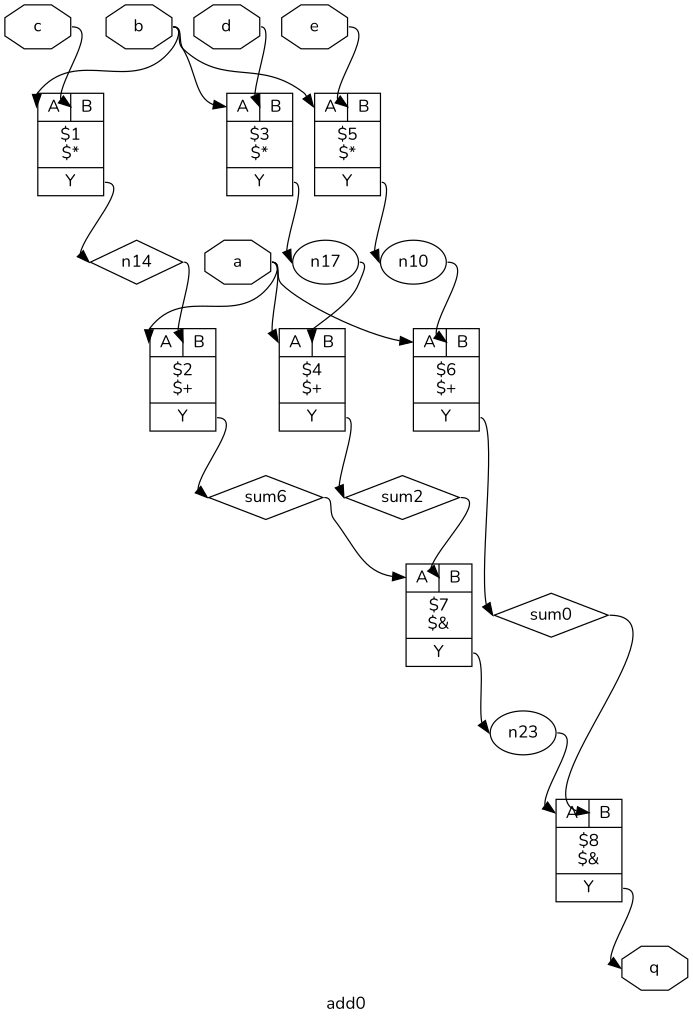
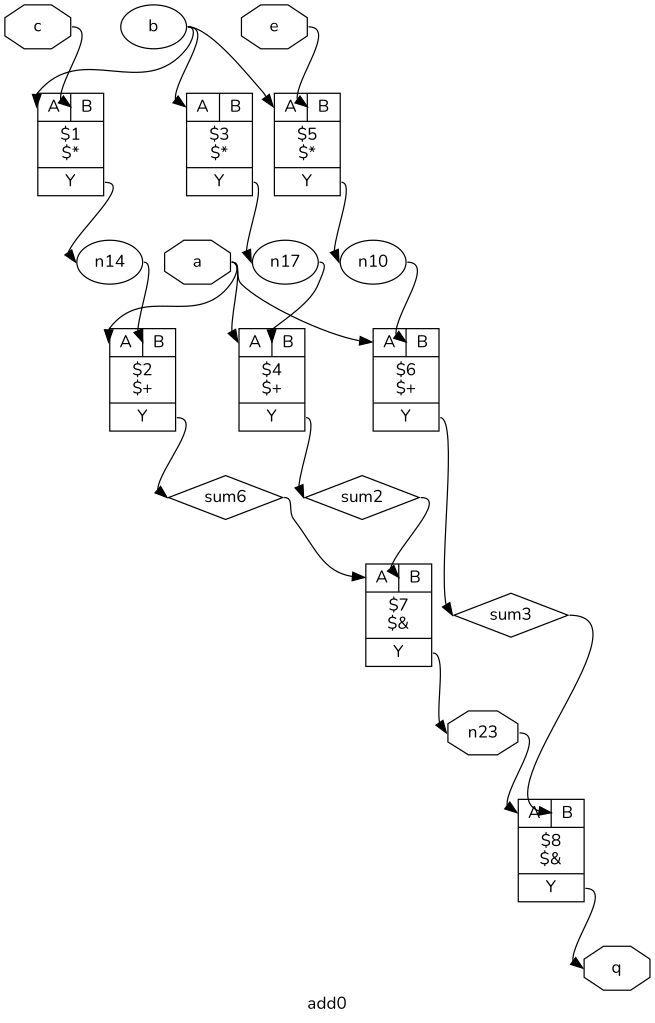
node "b": shape octagon -> ellipse
node "d": removed
node "n14": shape diamond -> ellipse
node "sum0": label "sum0" -> "sum3"
node "n23": shape ellipse -> octagon
